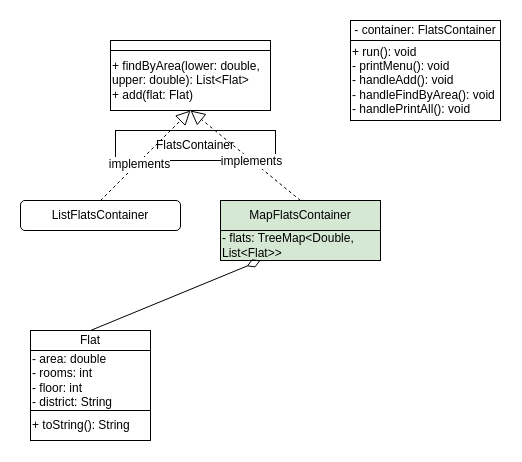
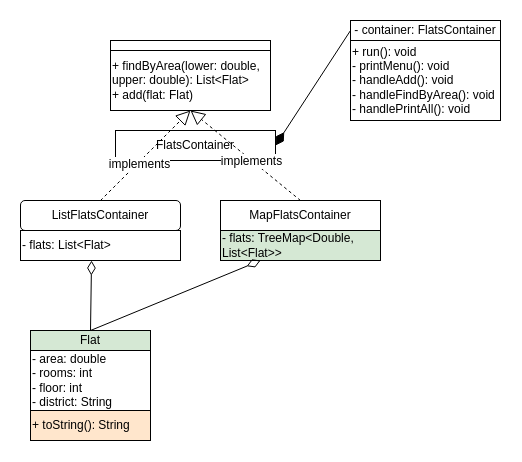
edge "- container: FlatsContainer" -> "FlatsContainer": added
node "MapFlatsContainer": fillcolor #d5e8d4 -> #ffffff
node "- flats: List<Flat>": added
edge "Flat" -> "- flats: List<Flat>": added
node "Flat": fillcolor #ffffff -> #d5e8d4
node "+ toString(): String": fillcolor #ffffff -> #ffe6cc
